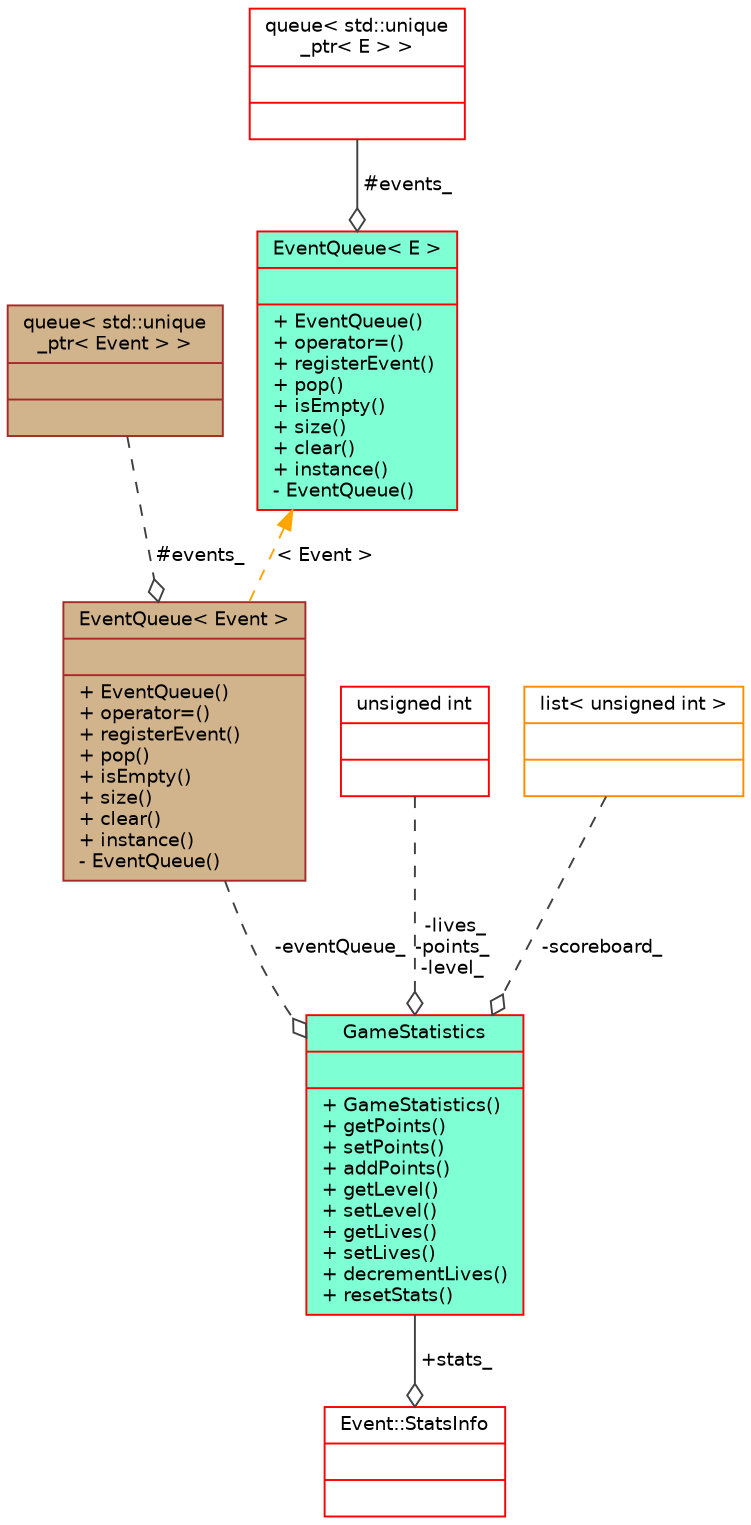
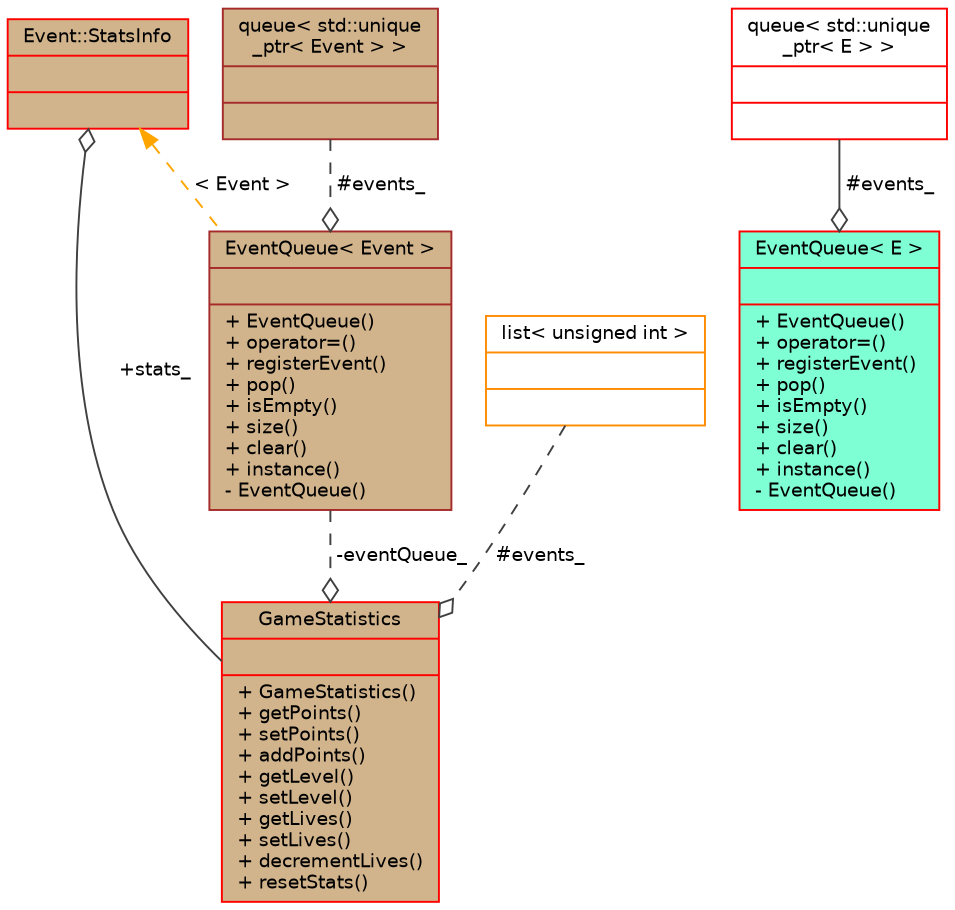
edge "EventQueue< Event >" -> "EventQueue< E >": now "EventQueue< Event >" -> "Event::StatsInfo"
node "unsigned int": removed
edge "list< unsigned int >" -> "GameStatistics": label " -scoreboard_" -> " #events_"
node "GameStatistics": fillcolor aquamarine -> tan
node "Event::StatsInfo": fillcolor white -> tan
